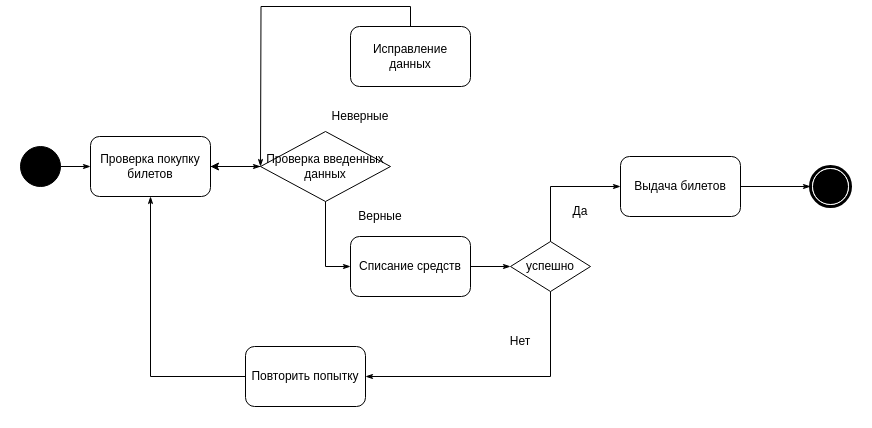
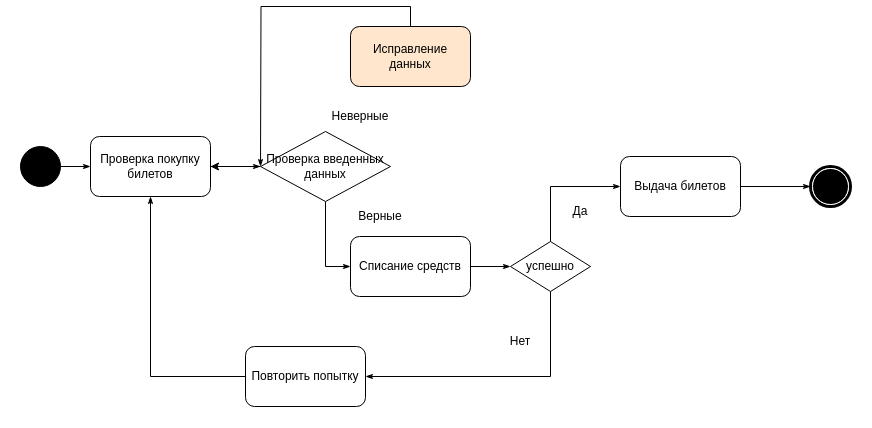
node "Исправление данных": fillcolor #ffffff -> #ffe6cc
